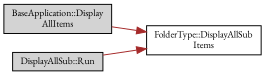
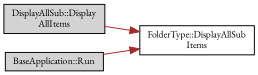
node "BaseApplication::Display AllItems": label "BaseApplication::Display AllItems" -> "DisplayAllSub::Display AllItems"
node "DisplayAllSub::Run": label "DisplayAllSub::Run" -> "BaseApplication::Run"
